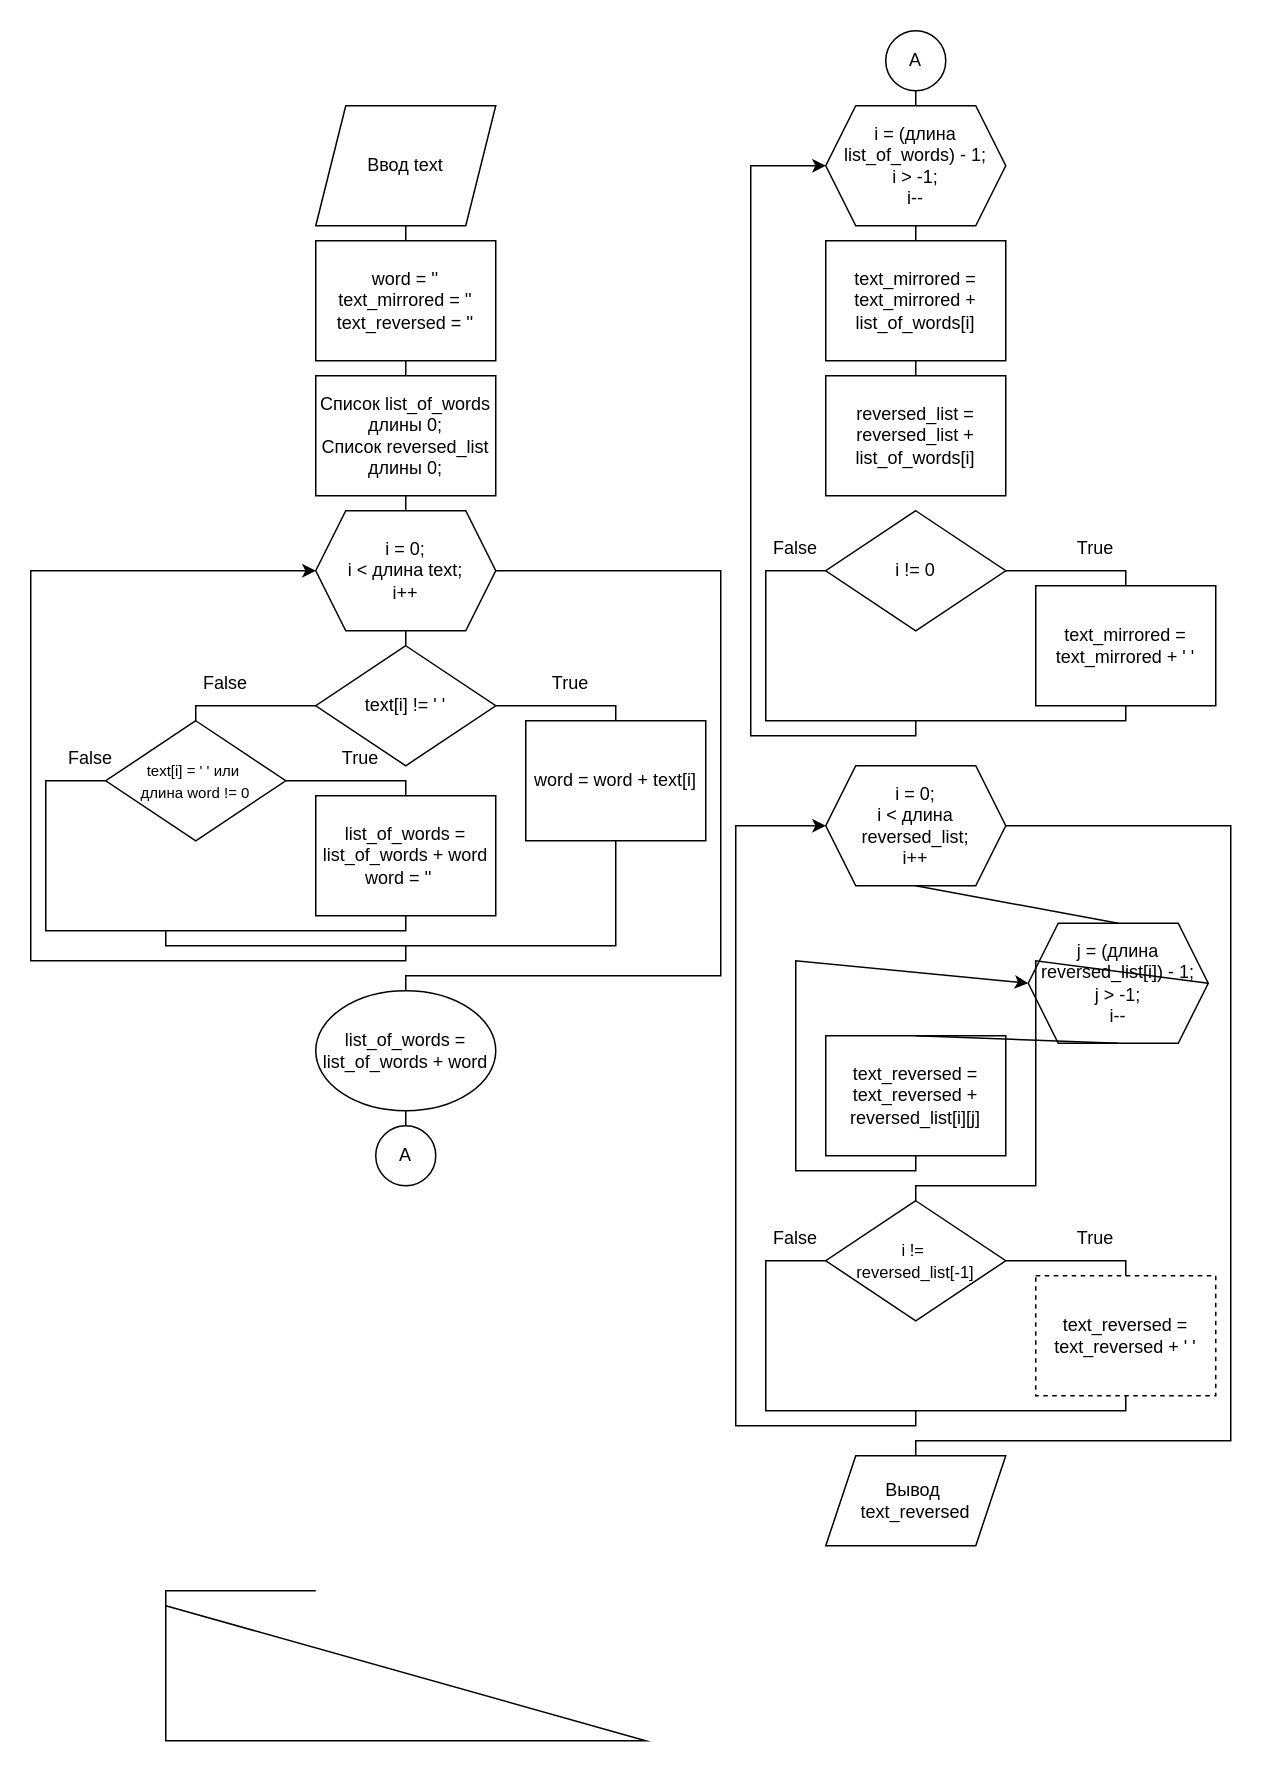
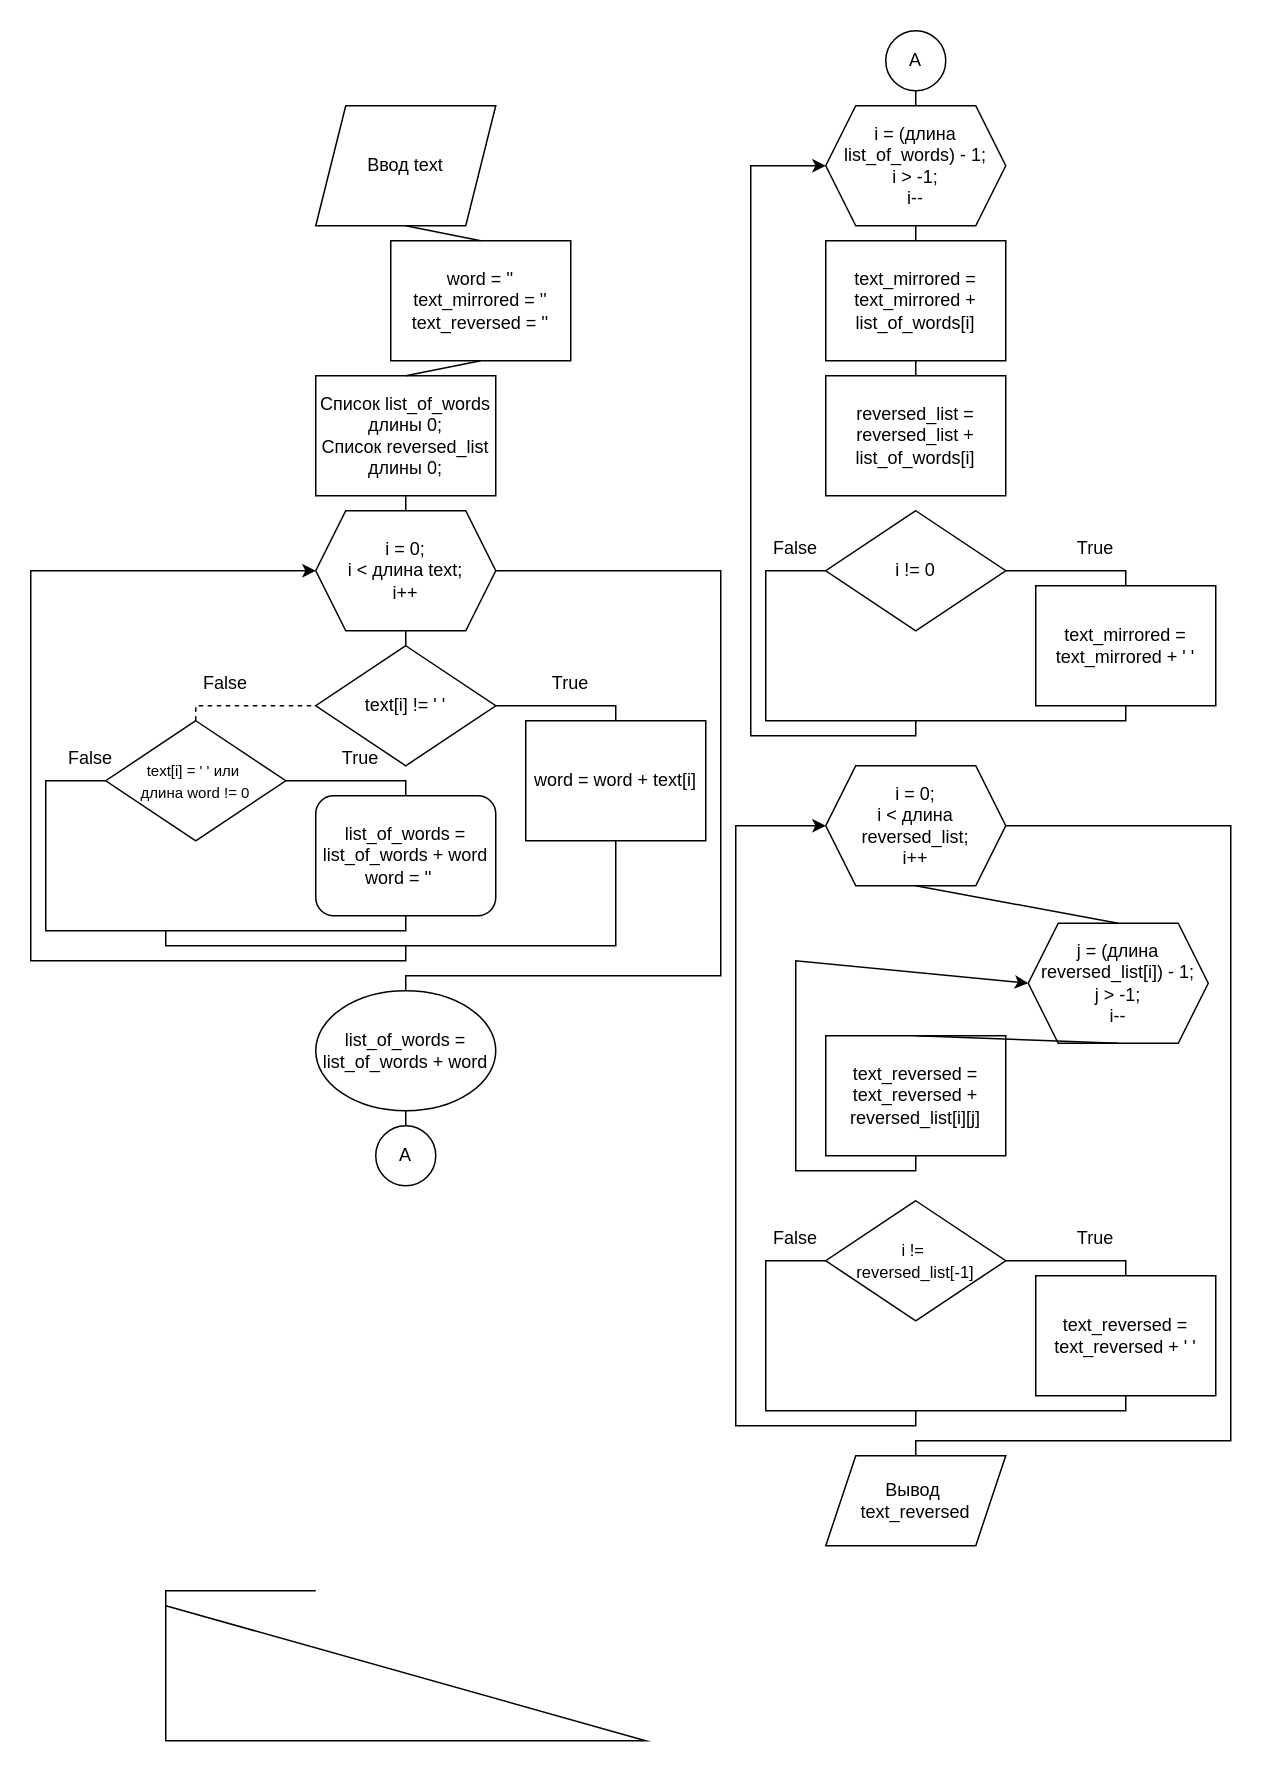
node "word = '' text_mirrored = '' text_reversed = ''": moved (406, 301) -> (481, 301)
edge "text[i] != ' '" -- "text[i] = ' ' или длина word != 0": style solid -> dashed
node "list_of_words = list_of_words + word word = ''": shape rectangle -> rounded rectangle
edge "j = (длина reversed_list[i]) - 1; j > -1; i--" -- "i != reversed_list[-1]": removed
node "text_reversed = text_reversed + ' '": style dashed -> solid
